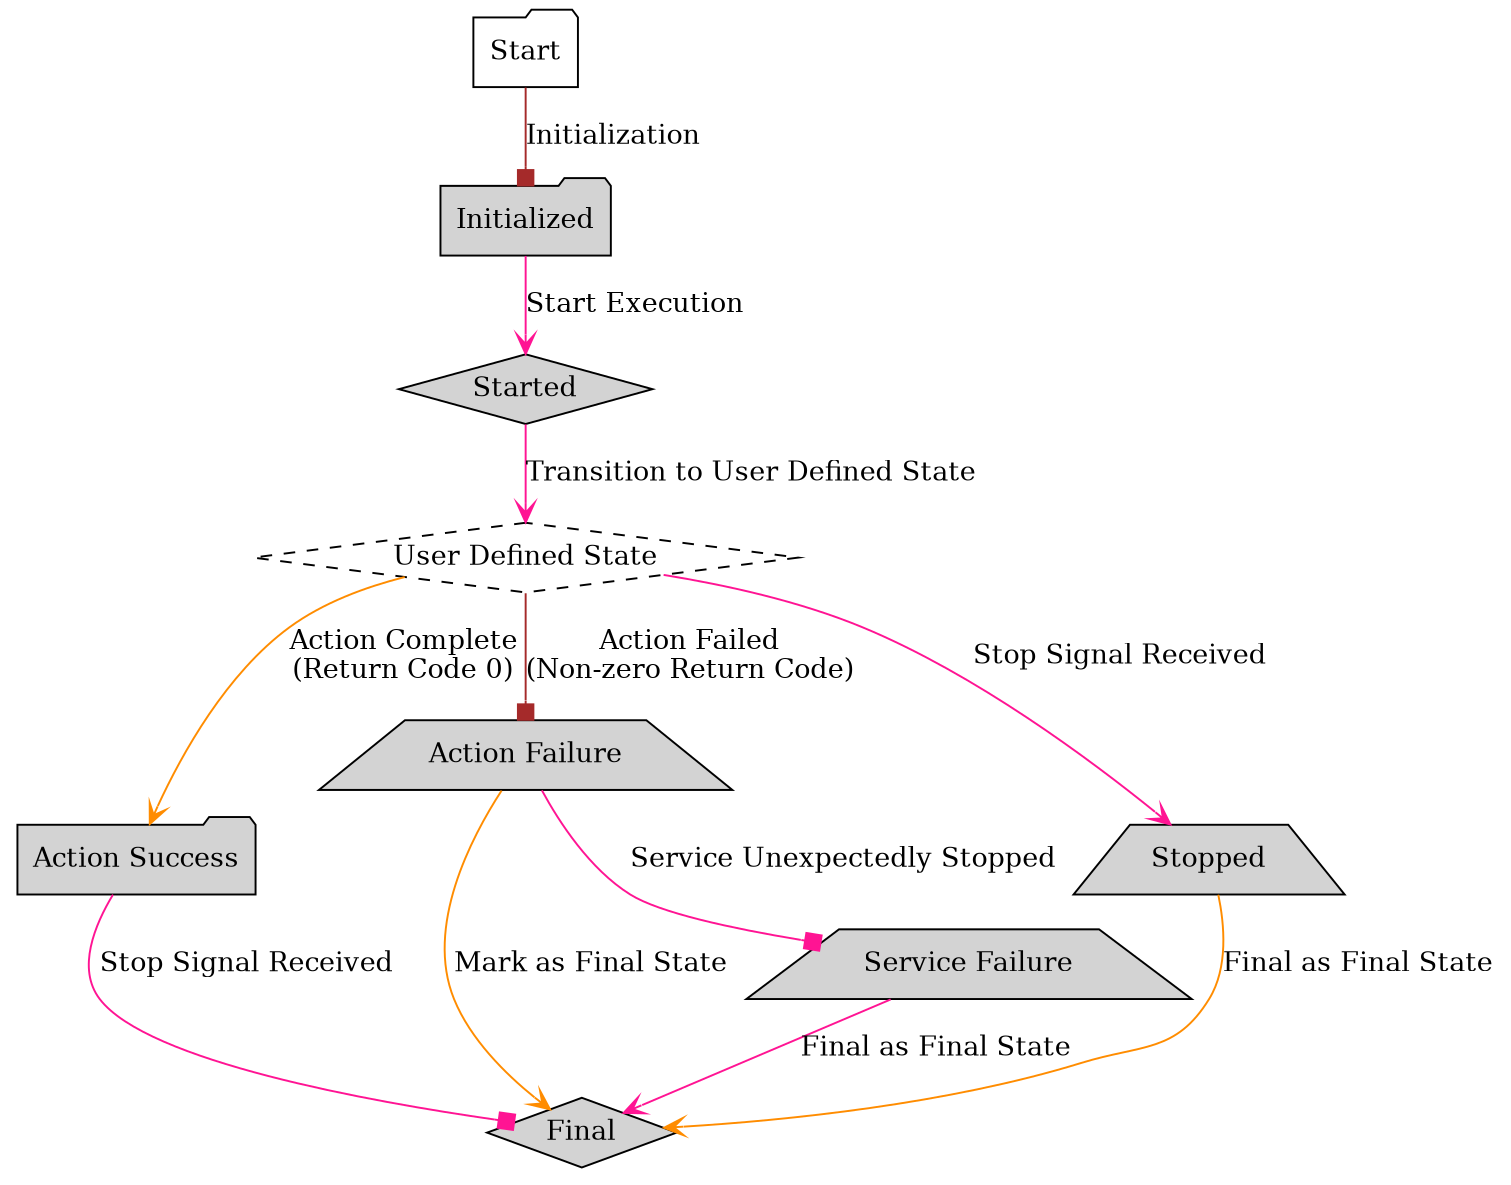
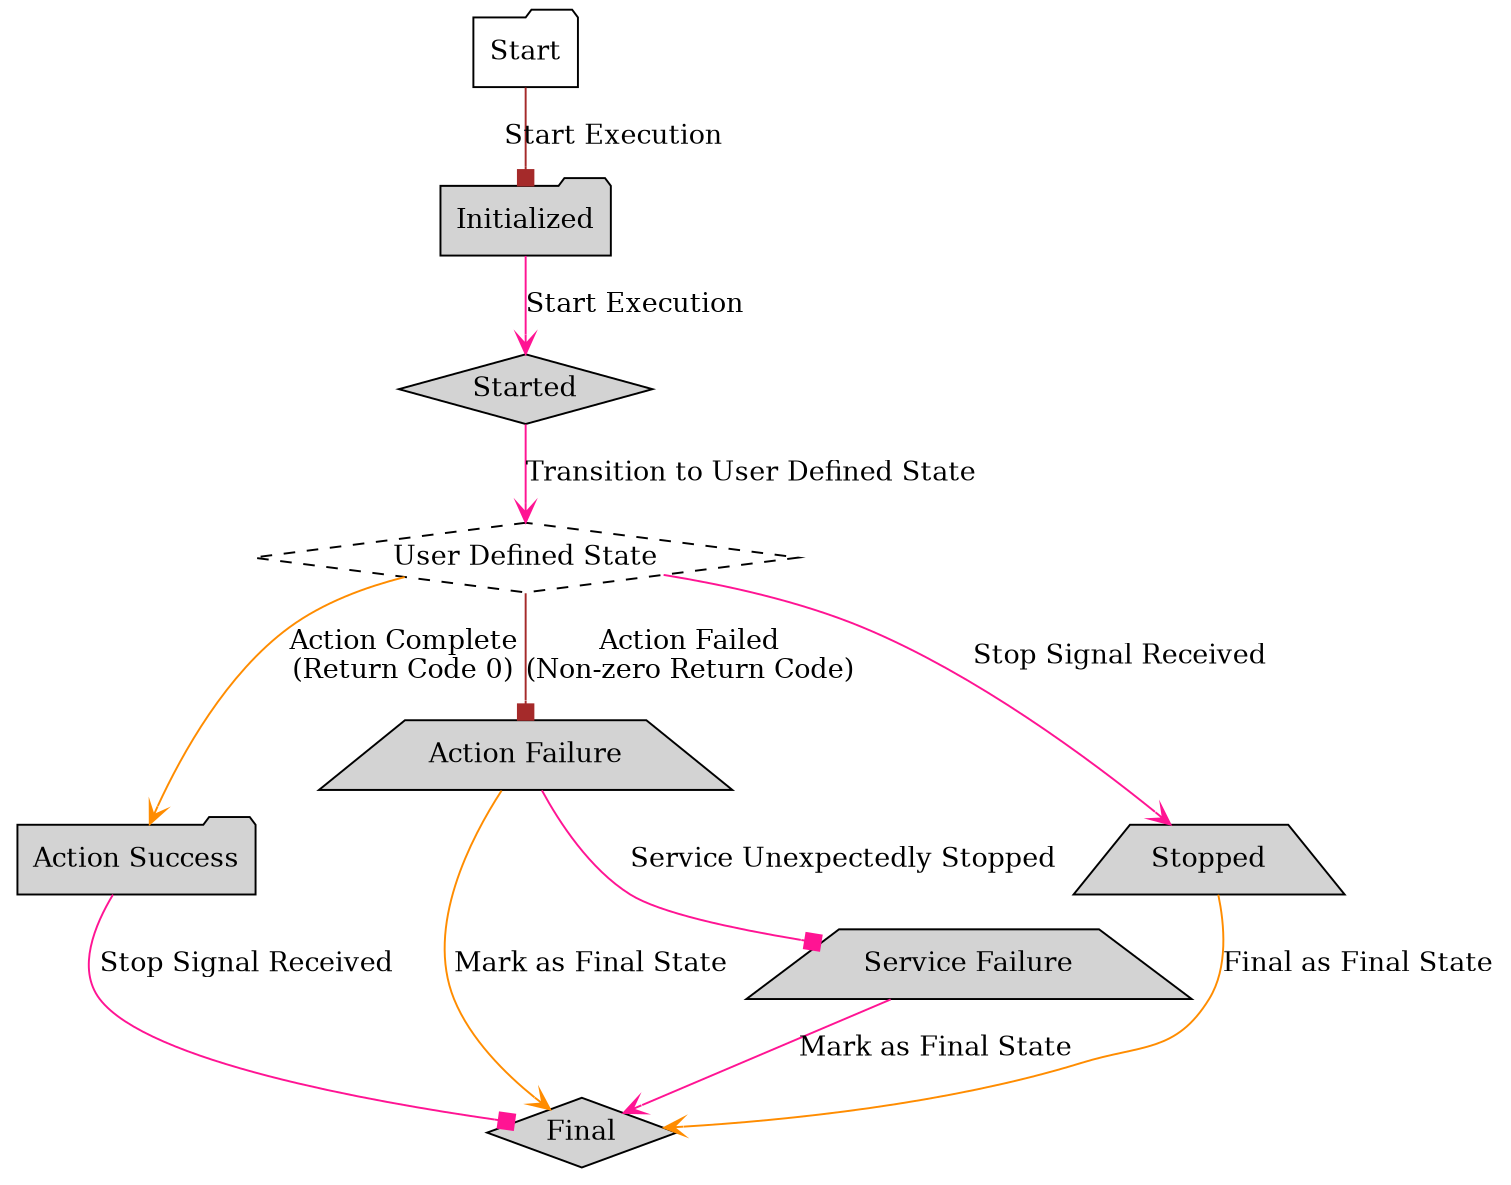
edge "Start" -> "Initialized": label "Initialization" -> "Start Execution"
edge "Service Failure" -> "Final": label "Final as Final State" -> "Mark as Final State"
